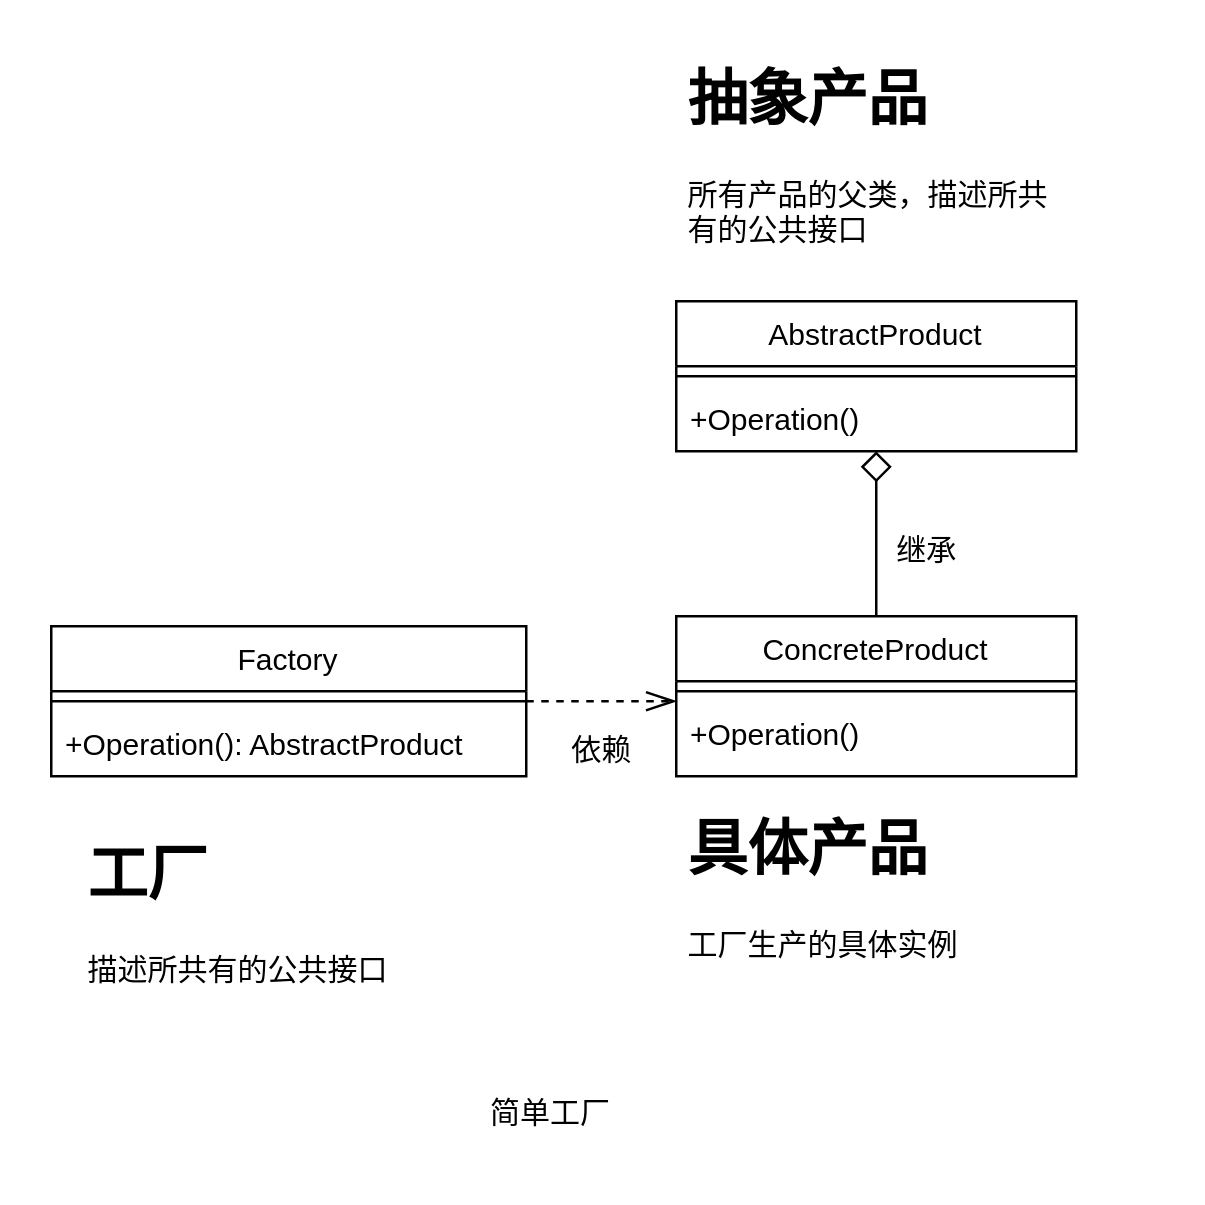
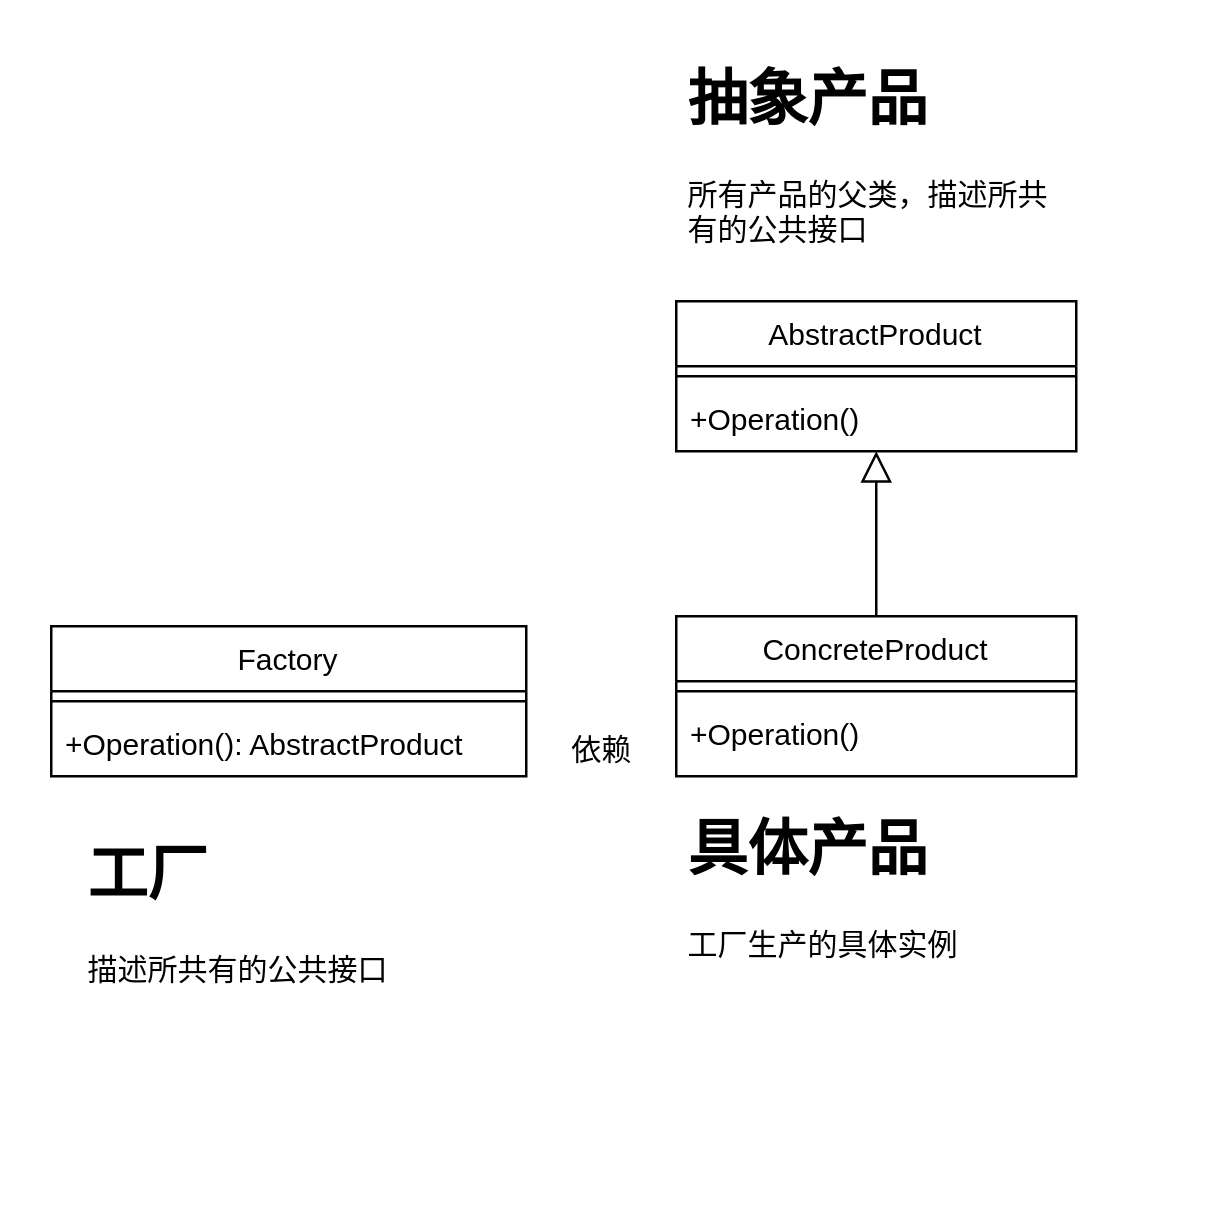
edge "ConcreteProduct" -> "AbstractProduct": arrowhead diamond -> block
node "继承": removed
edge "Factory" -> "ConcreteProduct": removed
node "简单工厂": removed
